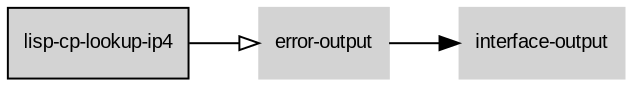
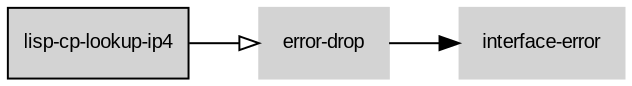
node "error-output": label "error-output" -> "error-drop"
node "interface-output": label "interface-output" -> "interface-error"
